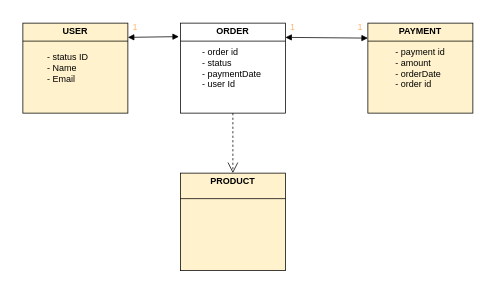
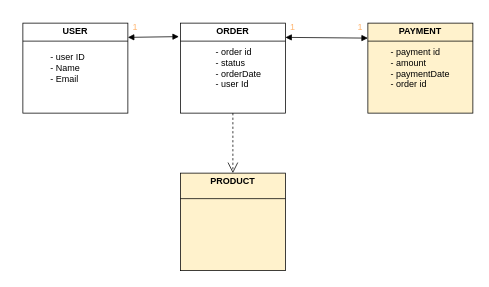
node "- status ID - Name - Email": label "- status ID - Name - Email" -> "- user ID - Name - Email"
node "USER": fillcolor #fff2cc -> #ffffff
node "- order id - status - paymentDate - user Id": label "- order id - status - paymentDate - user Id" -> "- order id - status - orderDate - user Id"
node "- payment id - amount - orderDate - order id": label "- payment id - amount - orderDate - order id" -> "- payment id - amount - paymentDate - order id"
